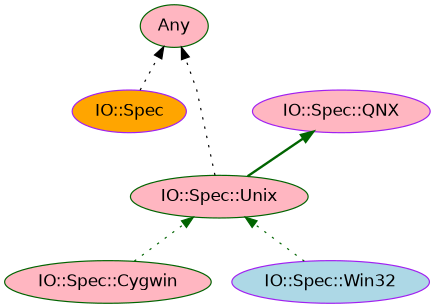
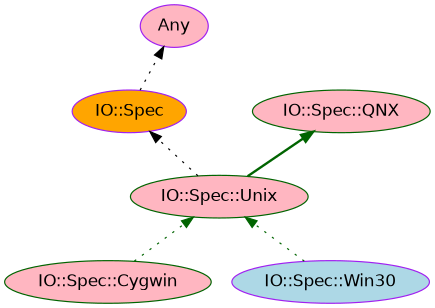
node "Any": color darkgreen -> purple
node "IO::Spec::QNX": color purple -> darkgreen
edge "IO::Spec::Unix" -> "Any": now "IO::Spec::Unix" -> "IO::Spec"
node "IO::Spec::Win32": label "IO::Spec::Win32" -> "IO::Spec::Win30"
